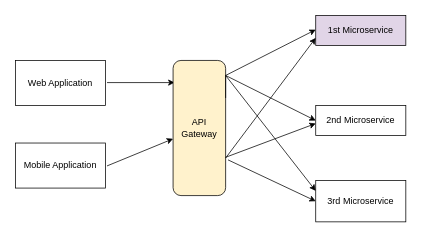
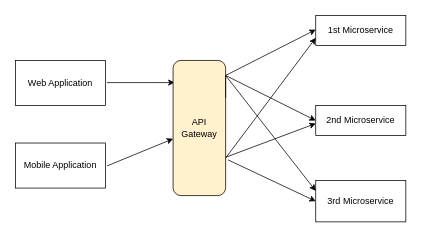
node "1st Microservice": fillcolor #e1d5e7 -> #ffffff
